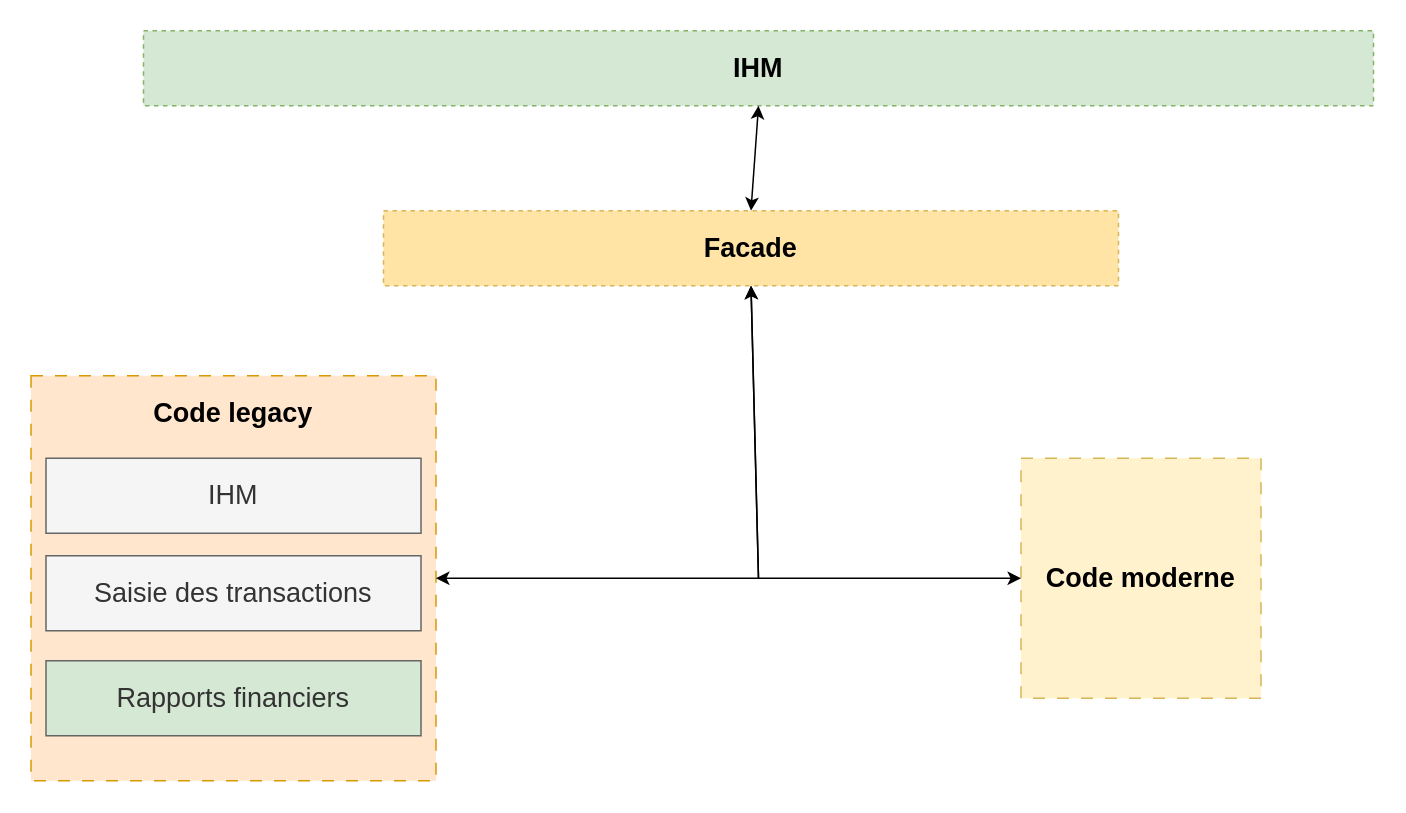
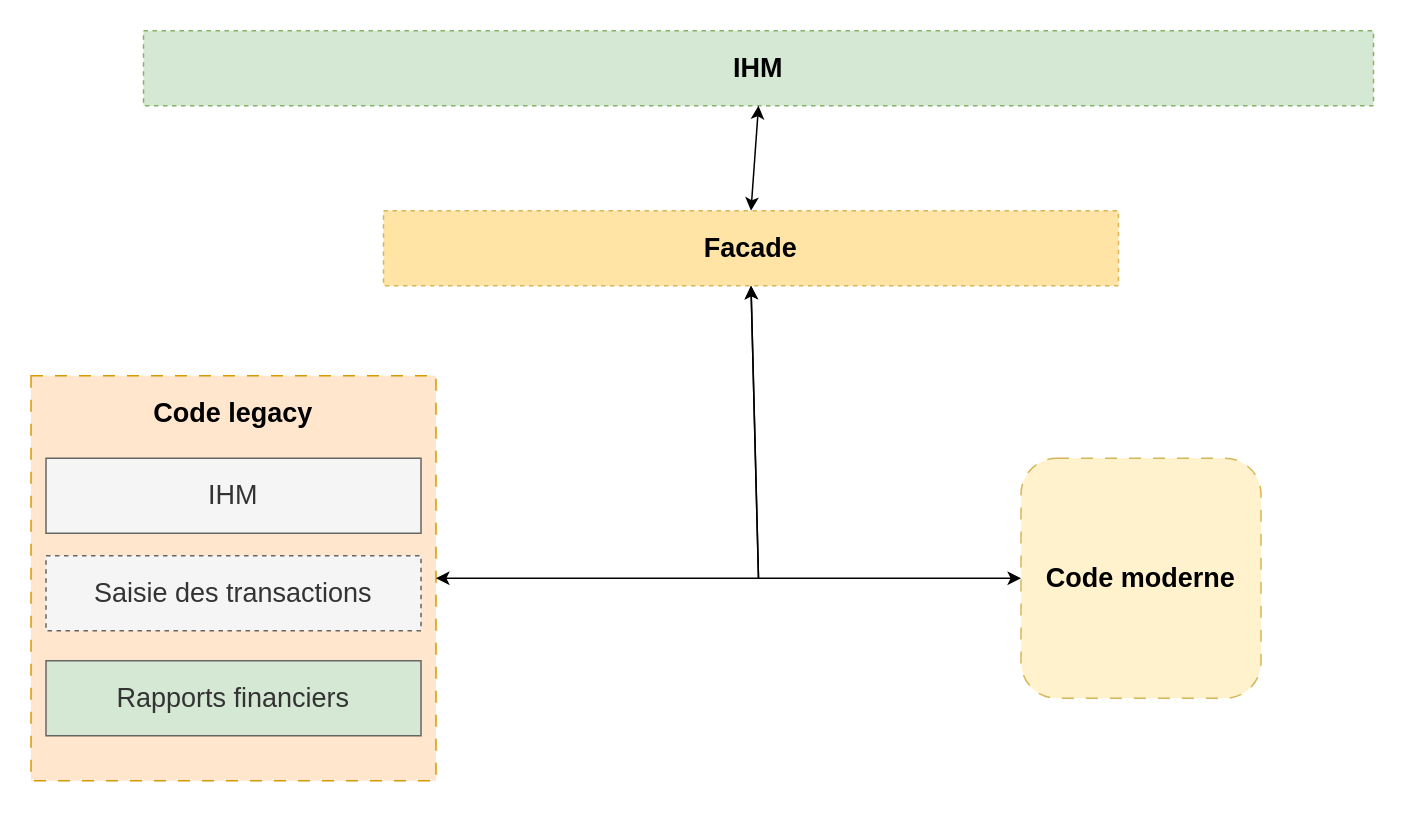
node "Code moderne": shape rectangle -> rounded rectangle
node "Saisie des transactions": style solid -> dashed
